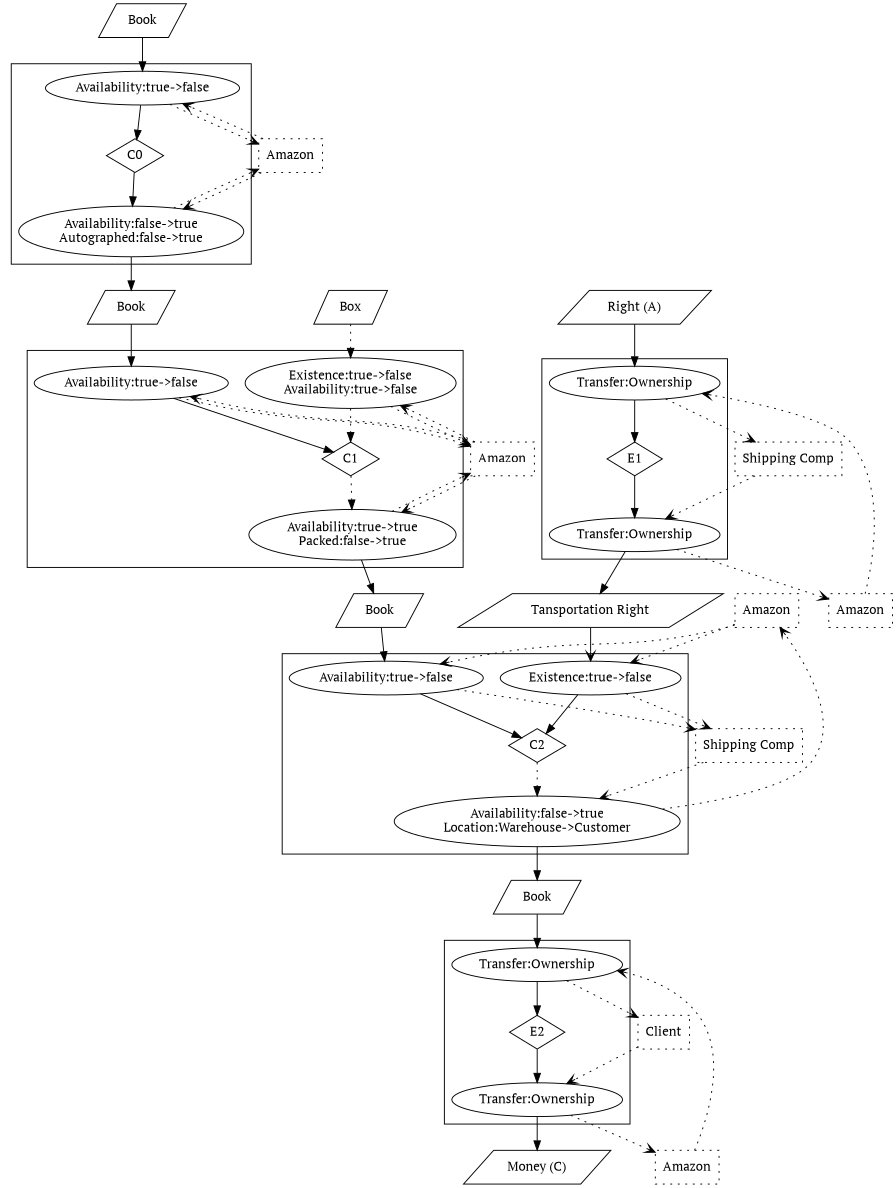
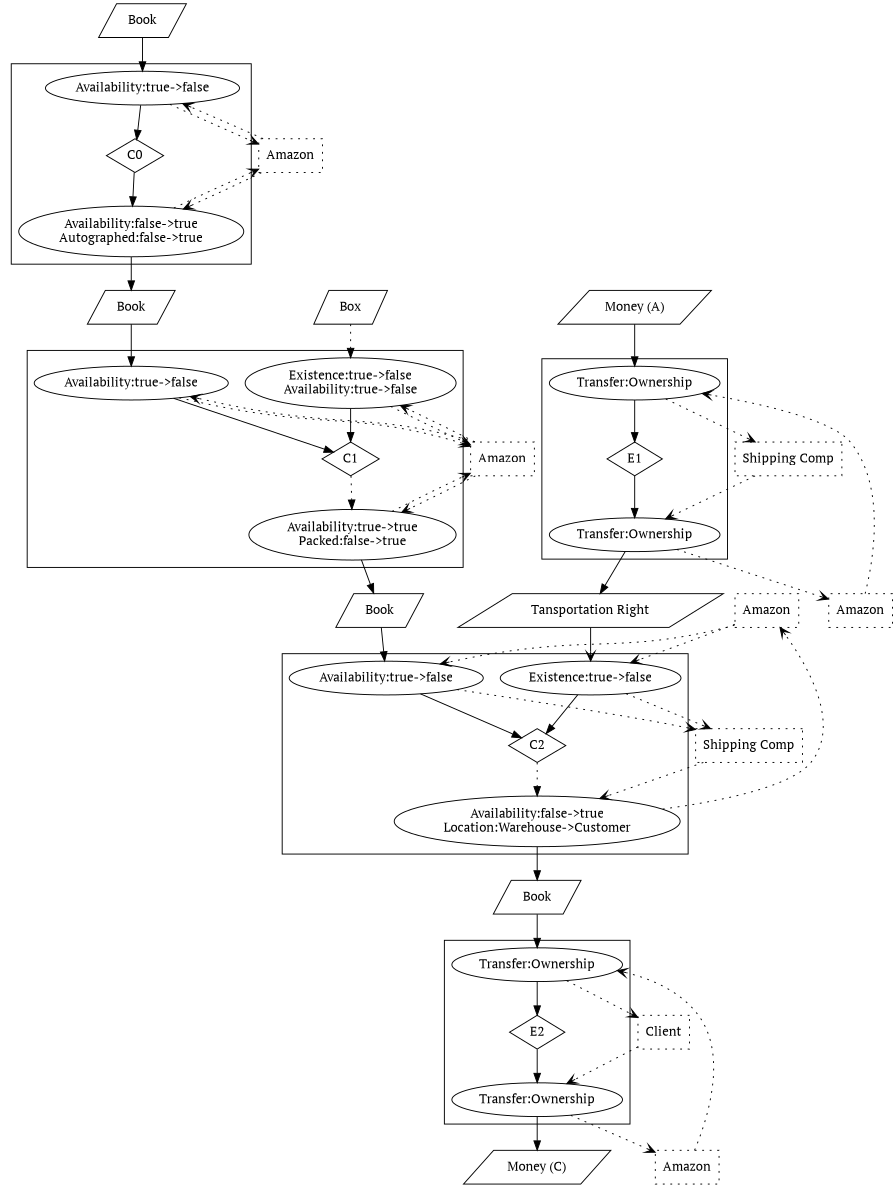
node "Right (A)": label "Right (A)" -> "Money (A)"
edge "Existence:true->false Availability:true->false" -> "C1": style dotted -> solid
